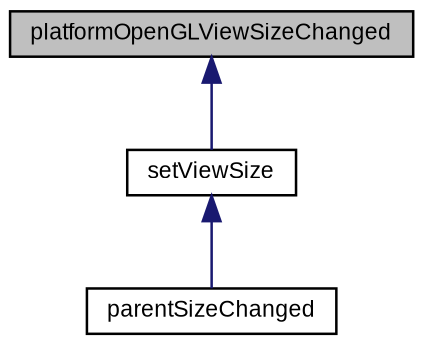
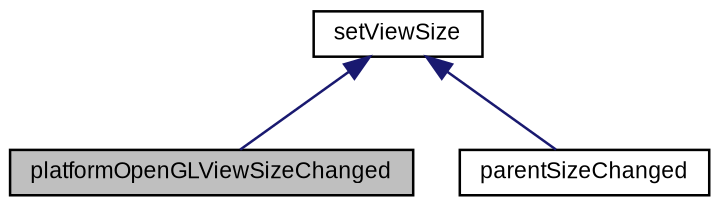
edge "setViewSize" -> "platformOpenGLViewSizeChanged": reversed
